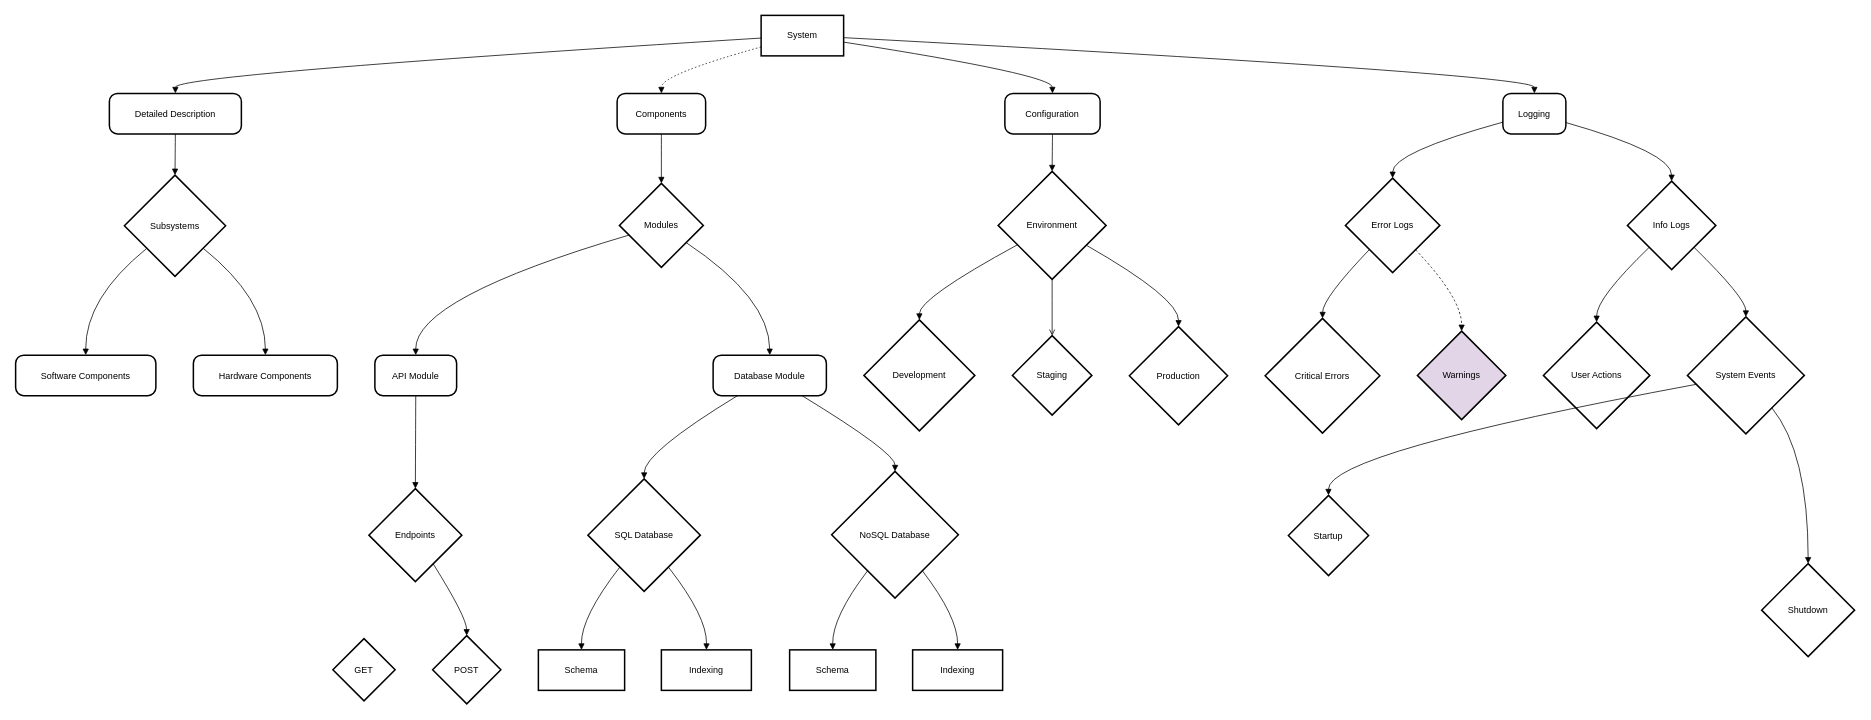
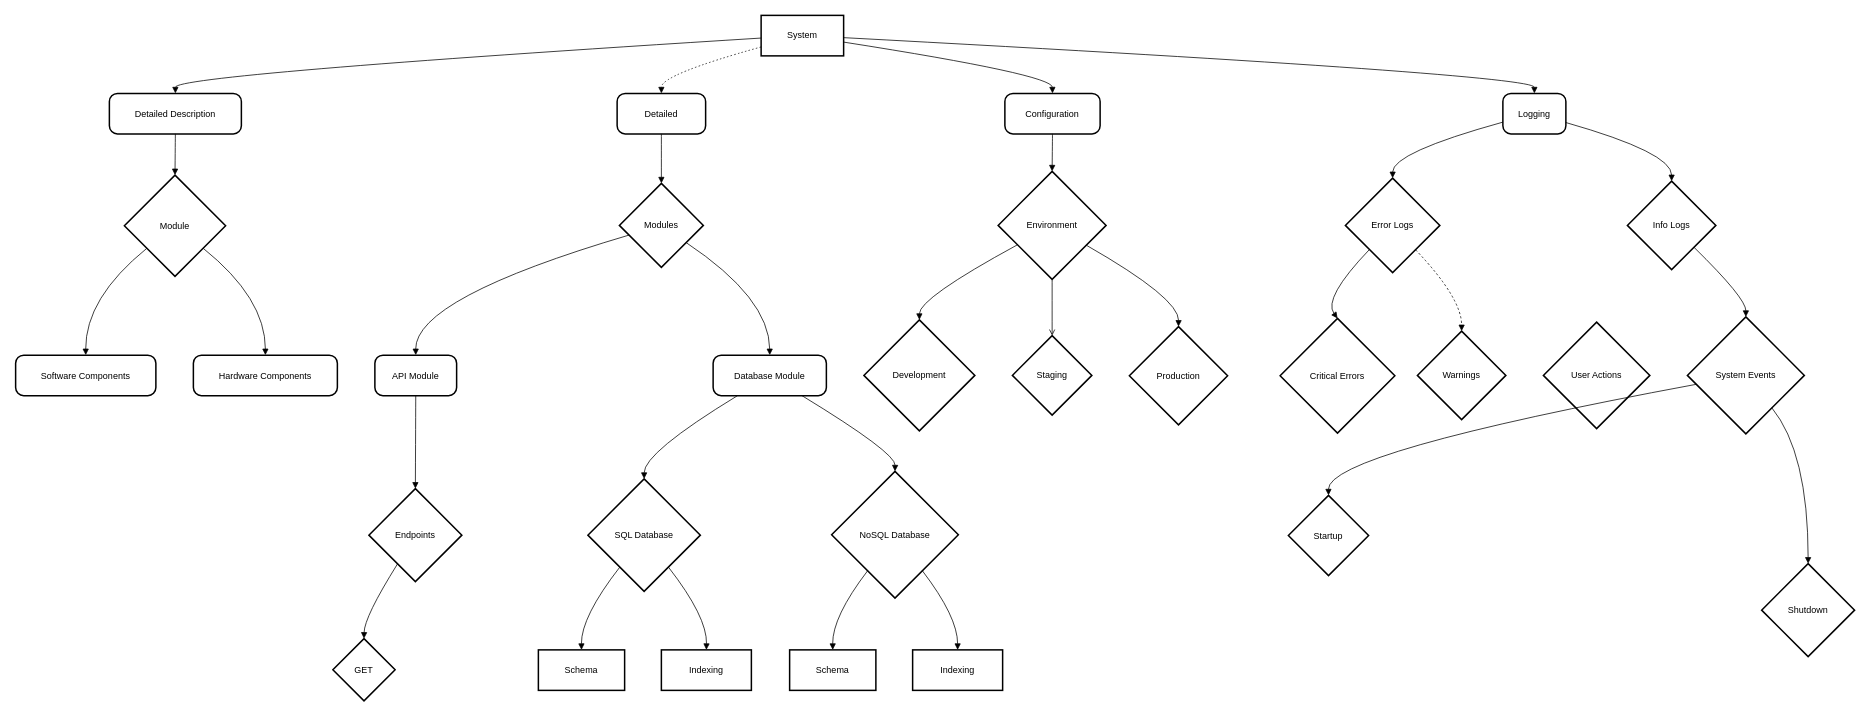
node "Components": label "Components" -> "Detailed"
node "Subsystems": label "Subsystems" -> "Module"
edge "Info Logs" -> "User Actions": removed
node "Warnings": fillcolor #e1d5e7 -> #ffffff
node "Critical Errors": moved (1322, 376) -> (1337, 376)
edge "Endpoints" -> "POST": removed
edge "Endpoints" -> "GET": added
node "POST": removed
